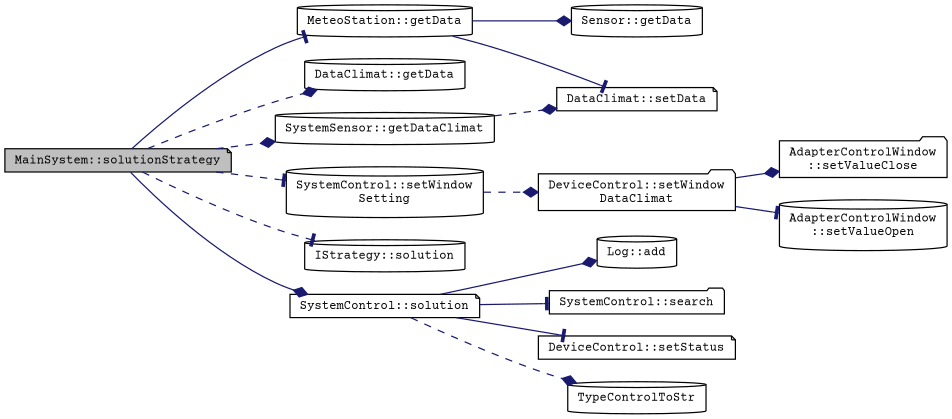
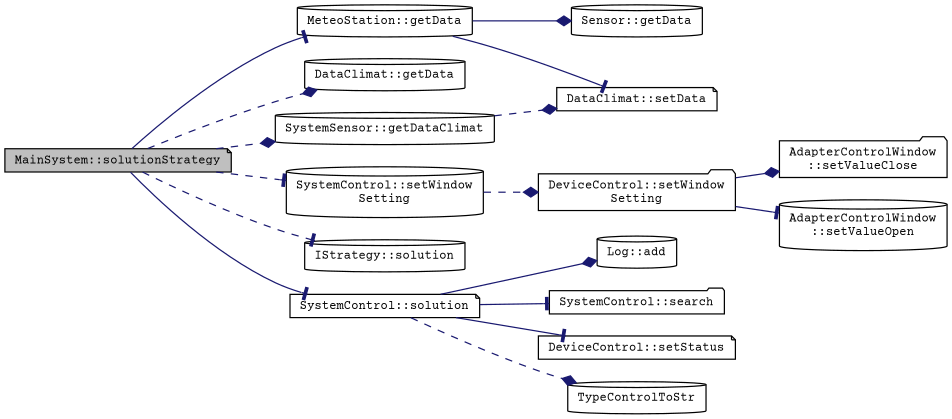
node "DeviceControl::setWindow DataClimat": label "DeviceControl::setWindow DataClimat" -> "DeviceControl::setWindow Setting"
edge "MainSystem::solutionStrategy" -> "SystemControl::solution": arrowhead diamond -> tee
